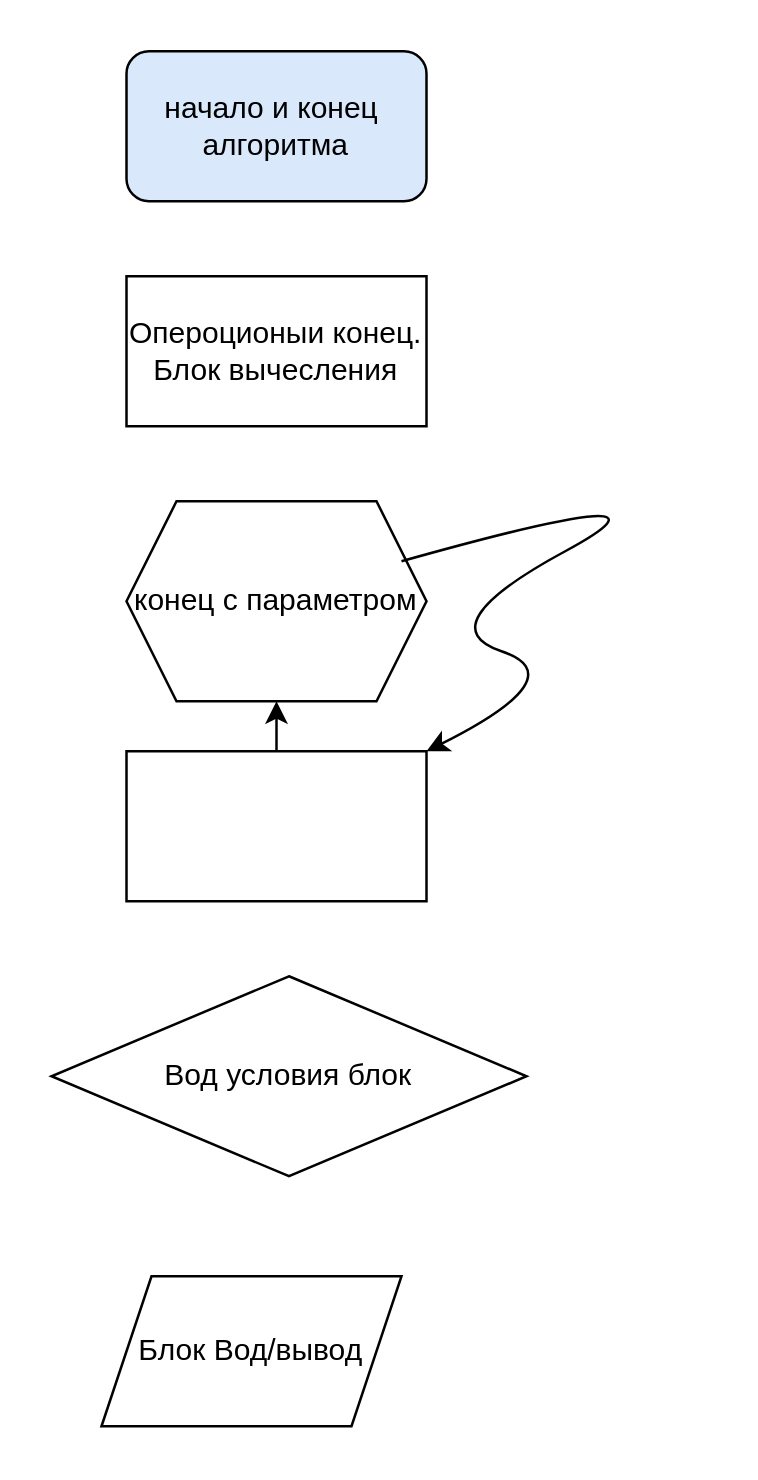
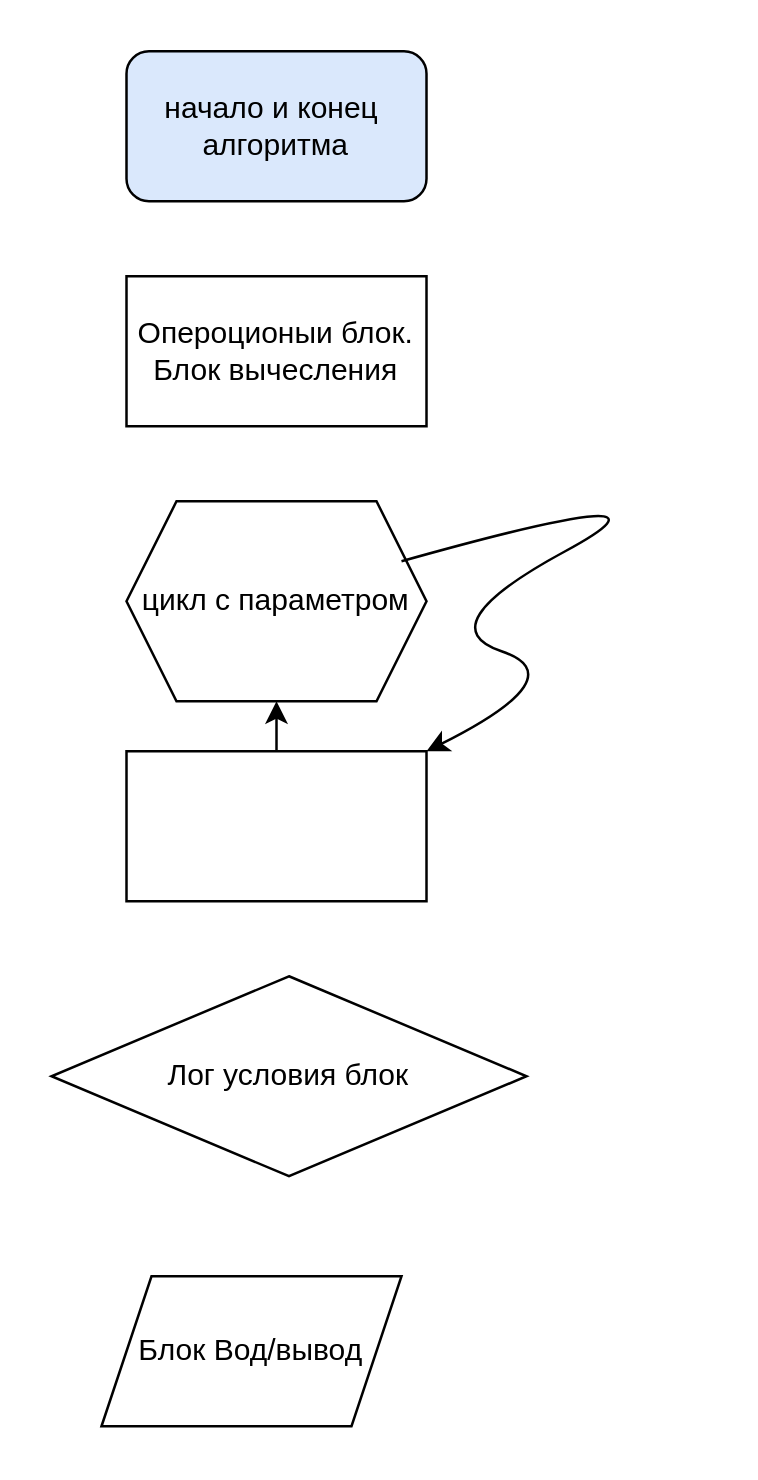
node "Опероционыи конец. Блок вычесления": label "Опероционыи конец. Блок вычесления" -> "Опероционыи блок. Блок вычесления"
node "конец с параметром": label "конец с параметром" -> "цикл с параметром"
node "Вод условия блок": label "Вод условия блок" -> "Лог условия блок"
